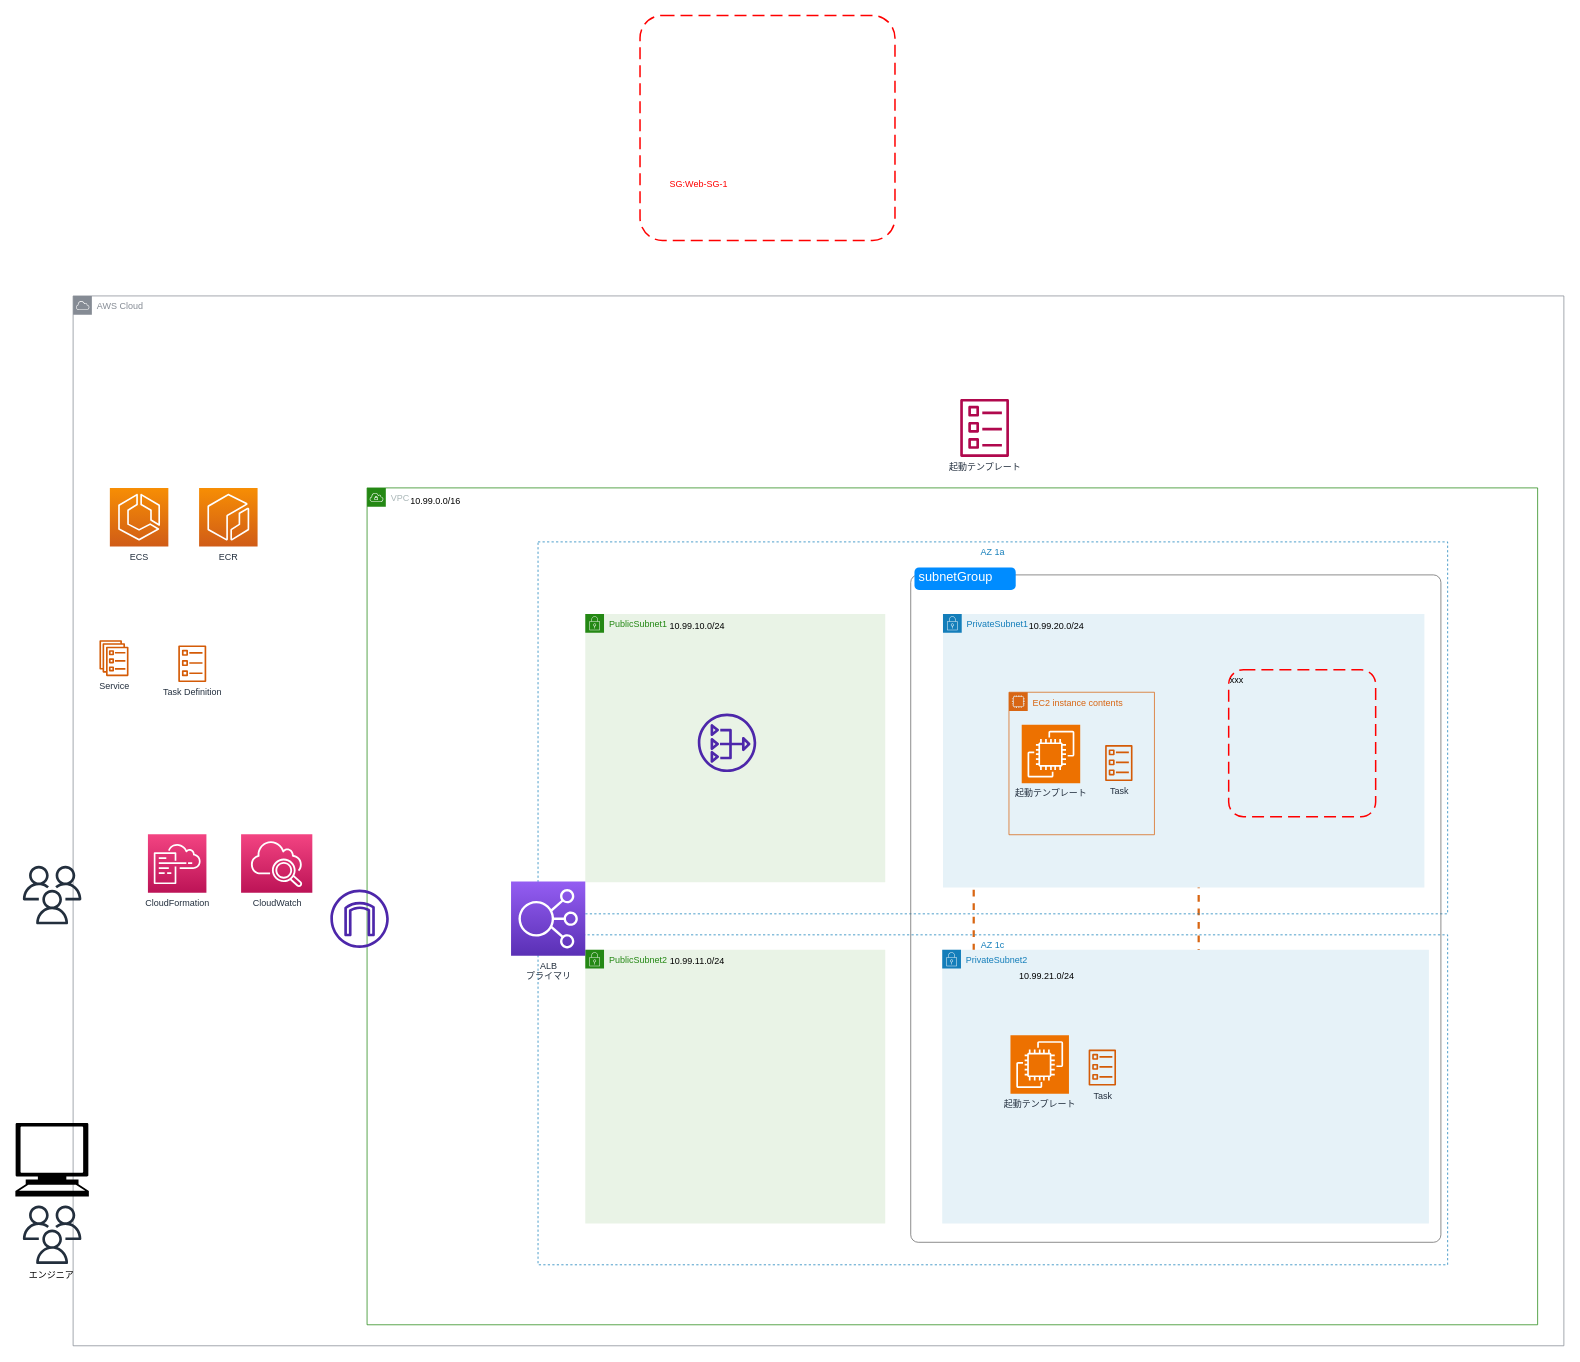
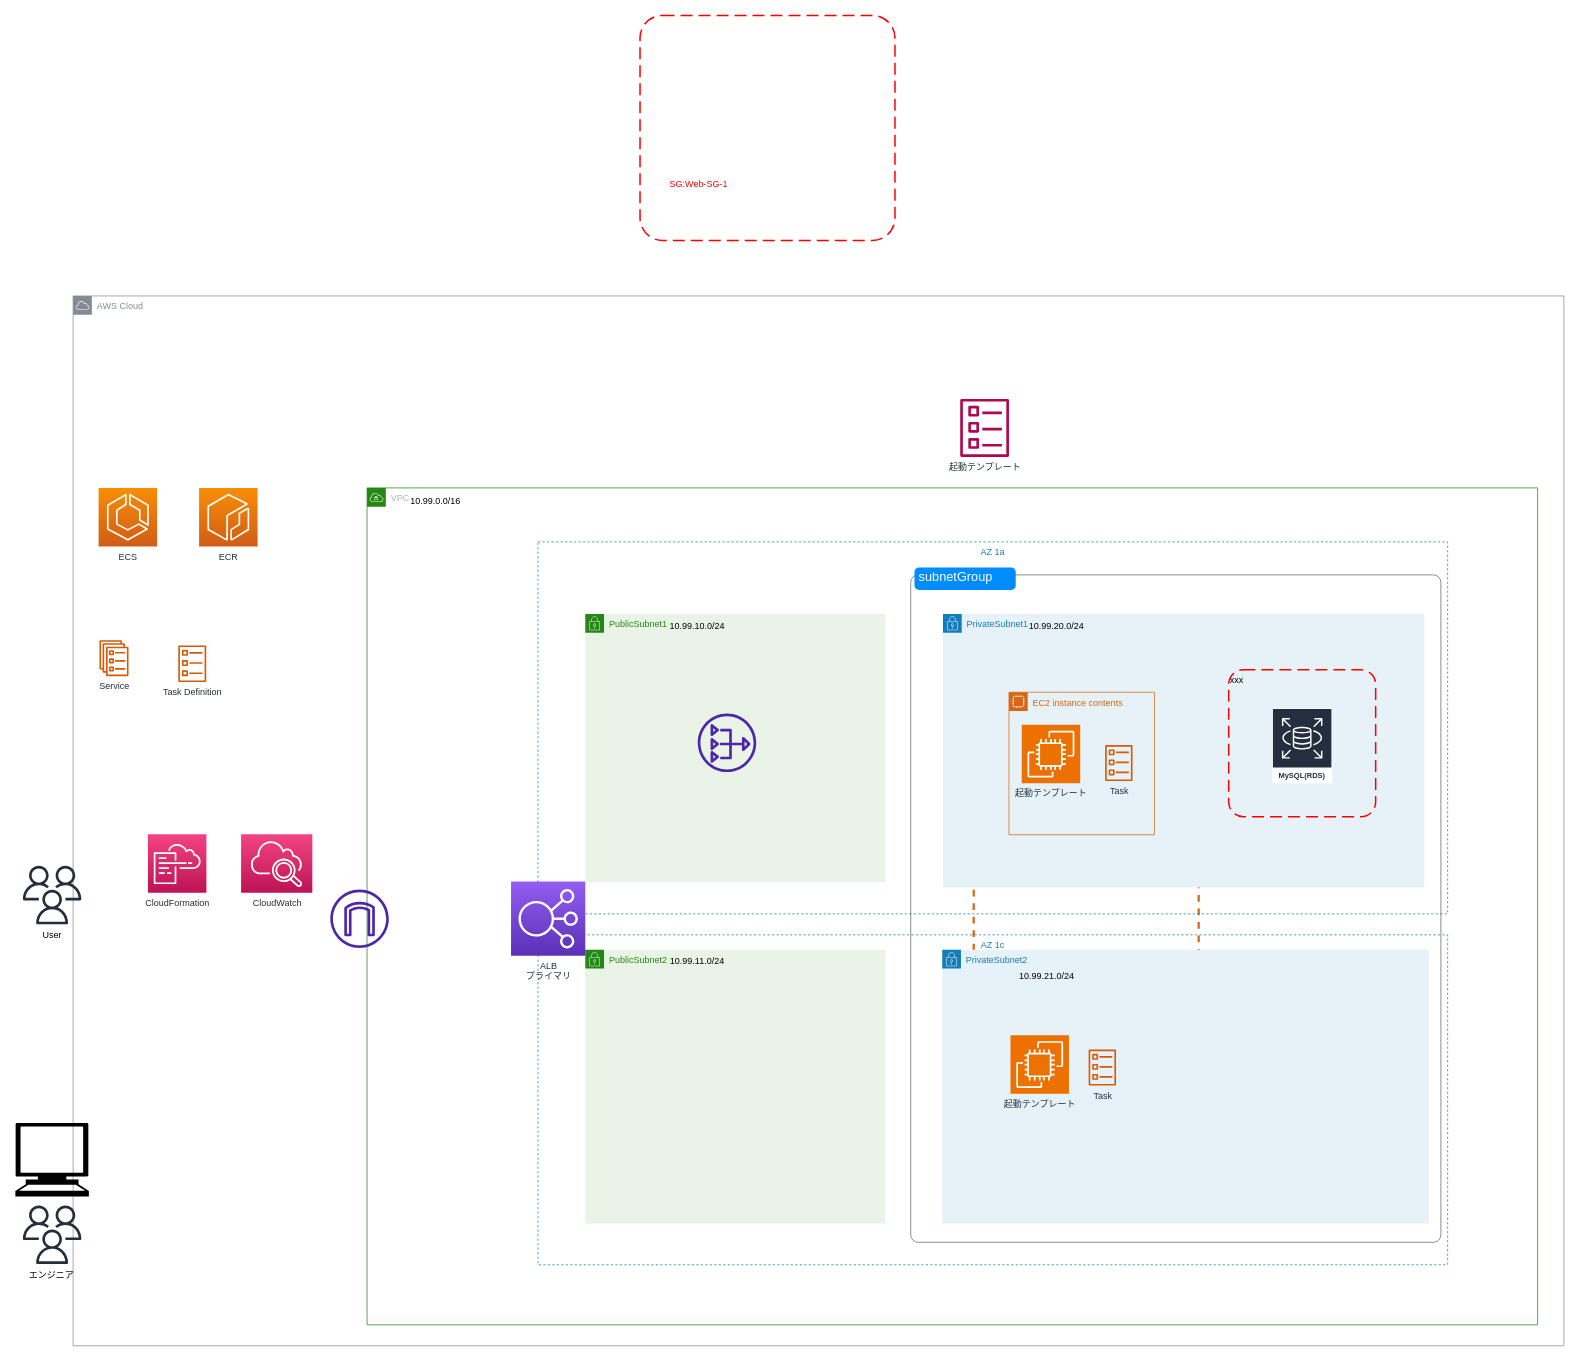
node "ECS": moved (139, 517) -> (128, 517)
node "MySQL(RDS)": added
node "User": added
